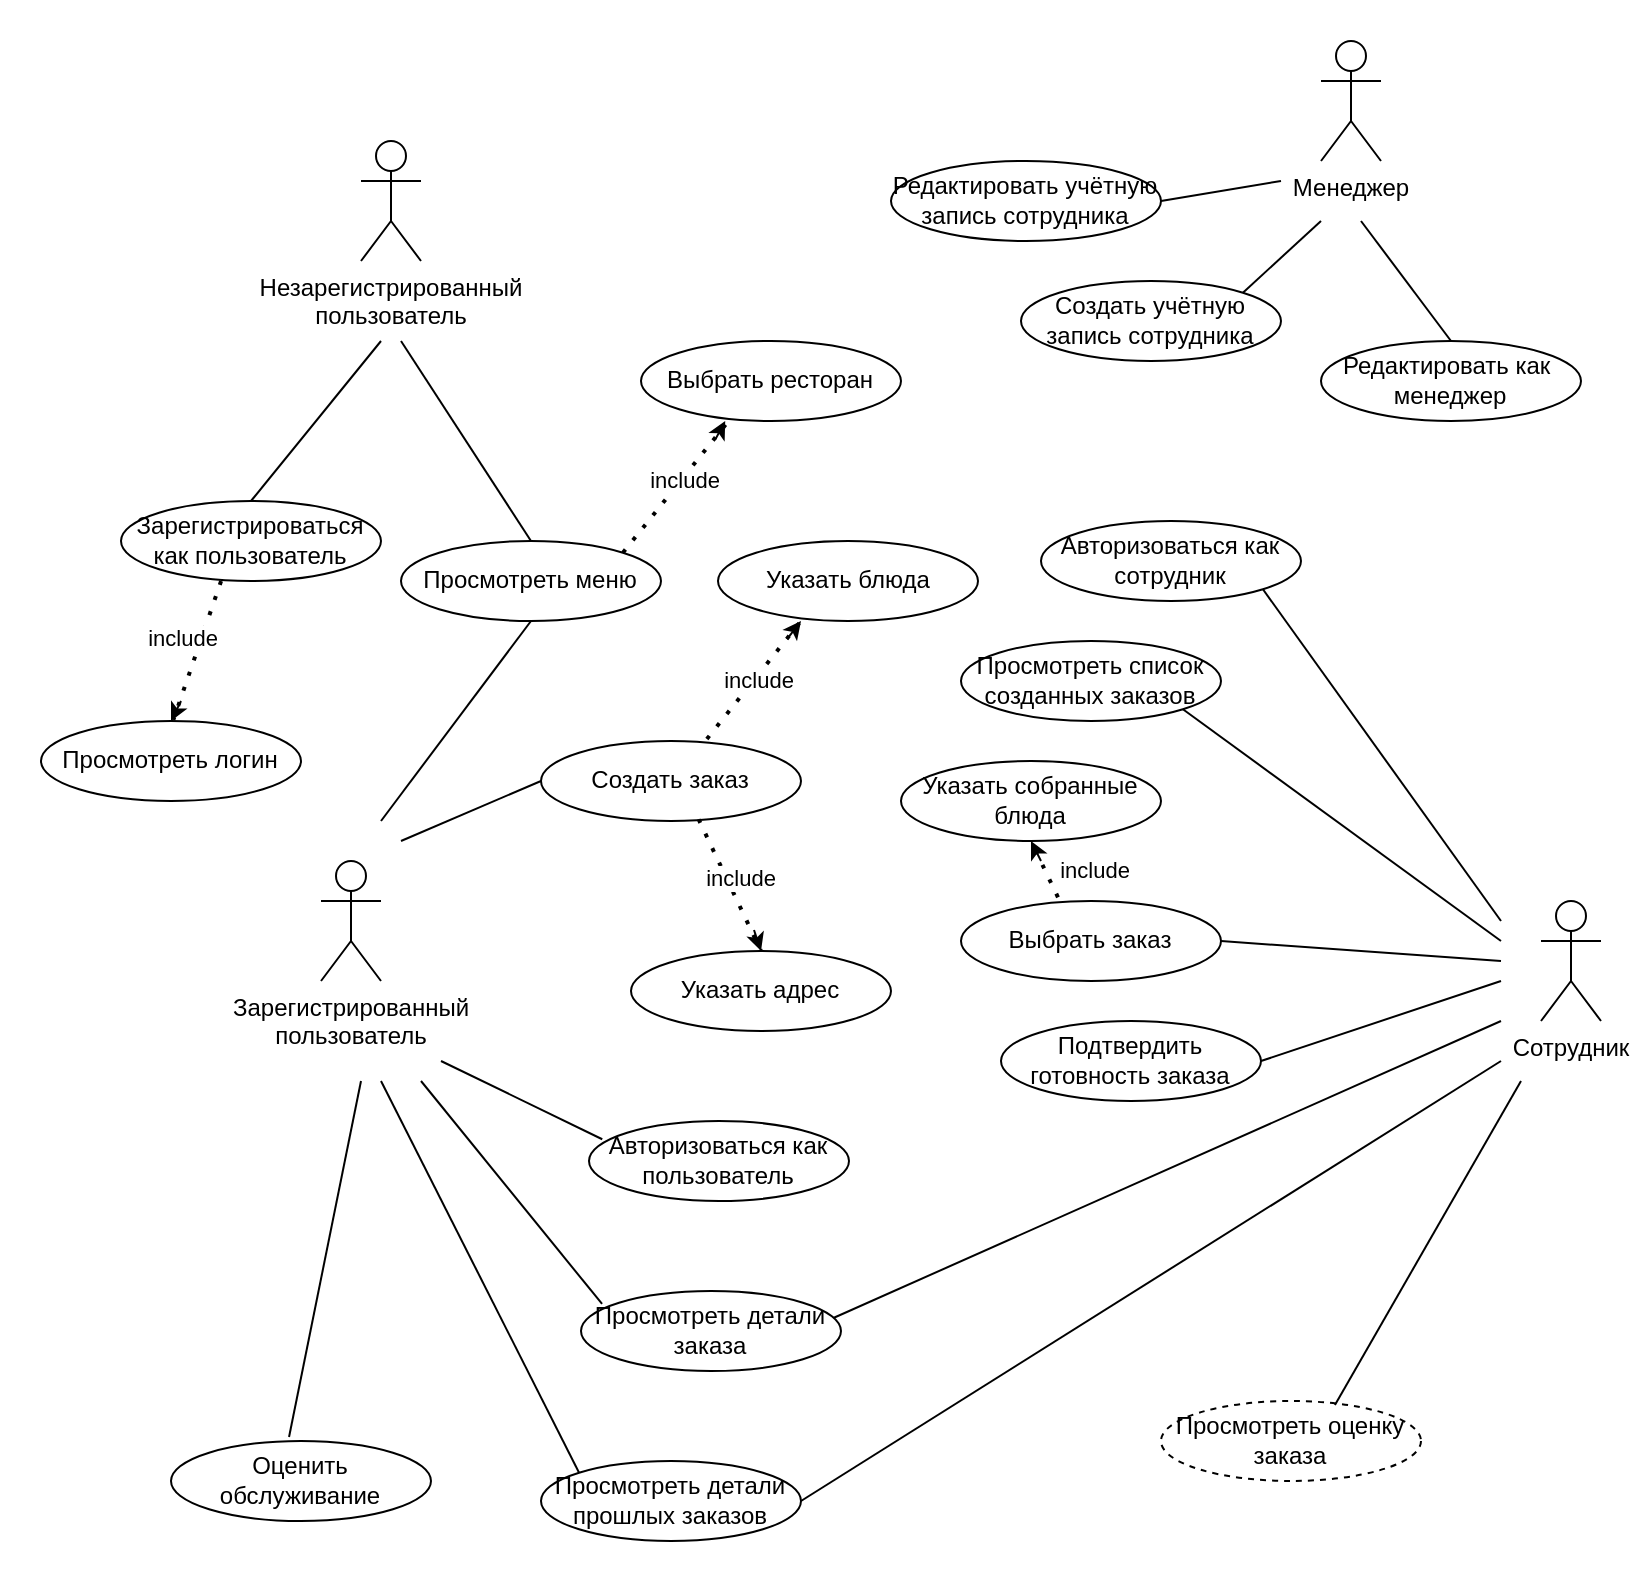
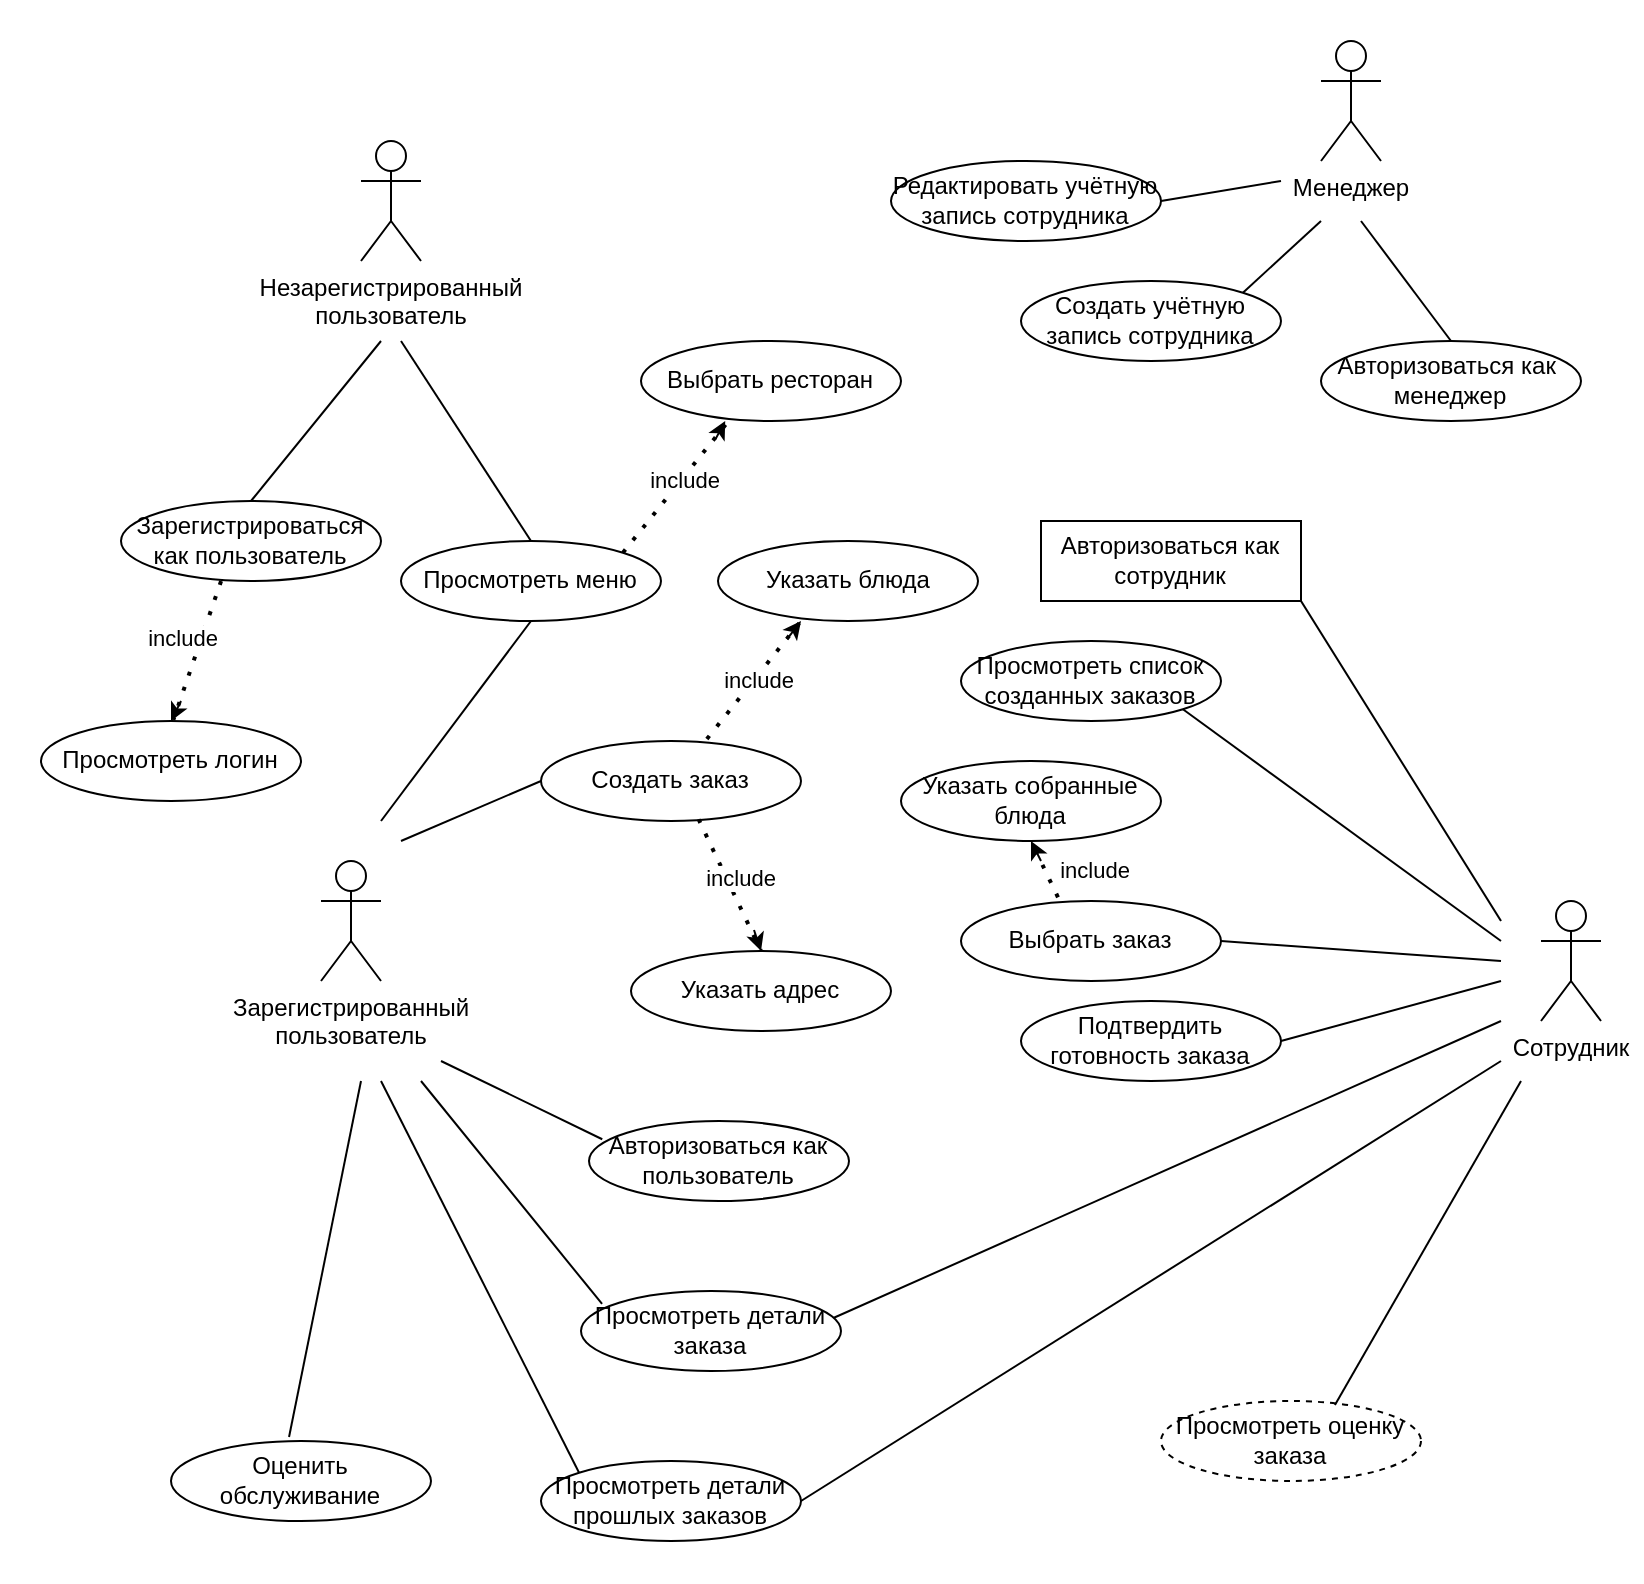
node "Редактировать как менеджер": label "Редактировать как менеджер" -> "Авторизоваться как менеджер"
node "Авторизоваться как сотрудник": shape ellipse -> rectangle
node "Подтвердить готовность заказа": moved (1131, 1061) -> (1151, 1041)
